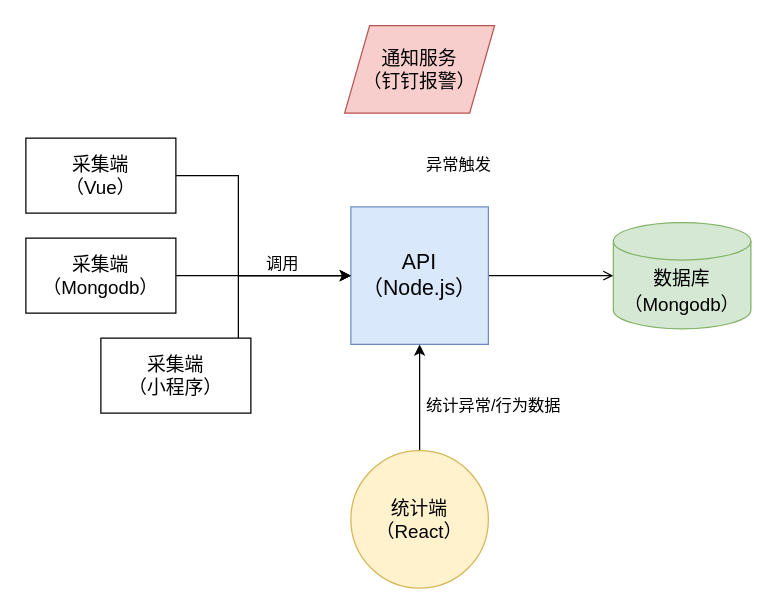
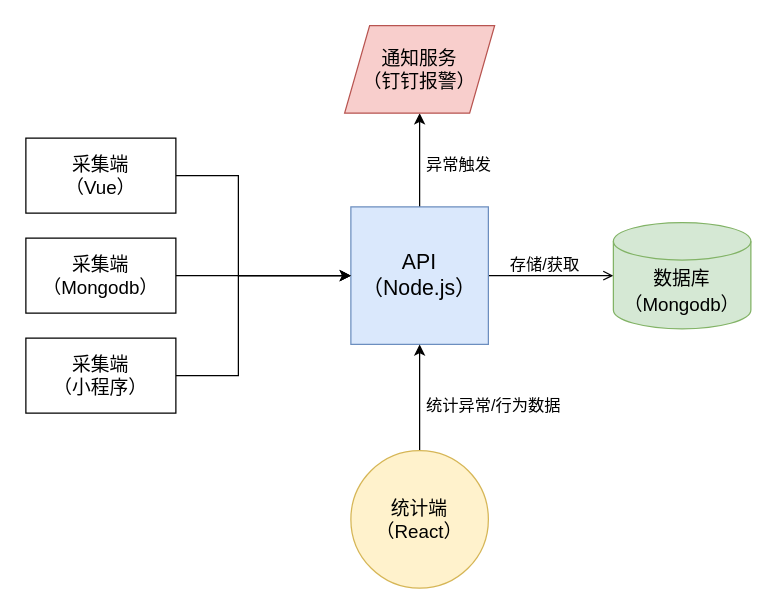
edge "API （Node.js）" -> "通知服务 （钉钉报警）": added
node "调用": removed
node "存储/获取": added
node "采集端 （小程序）": moved (176, 376) -> (101, 376)
